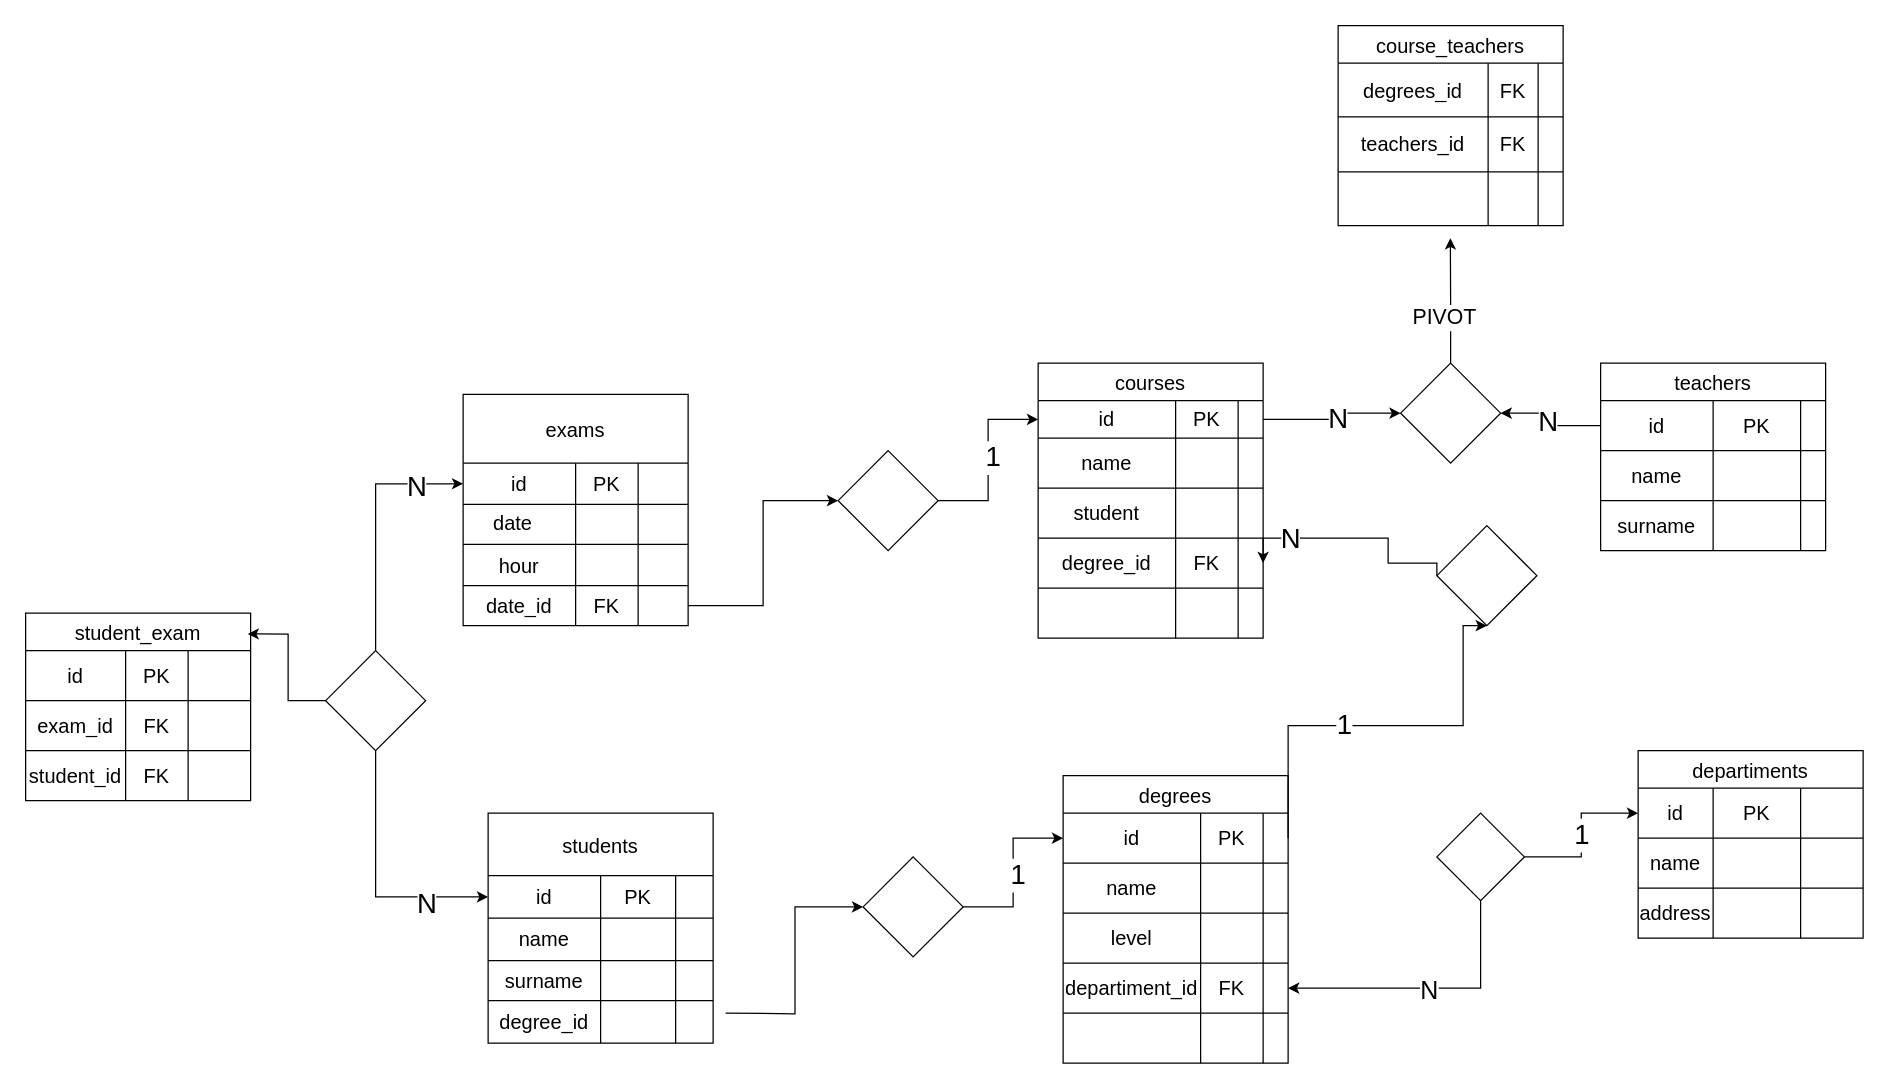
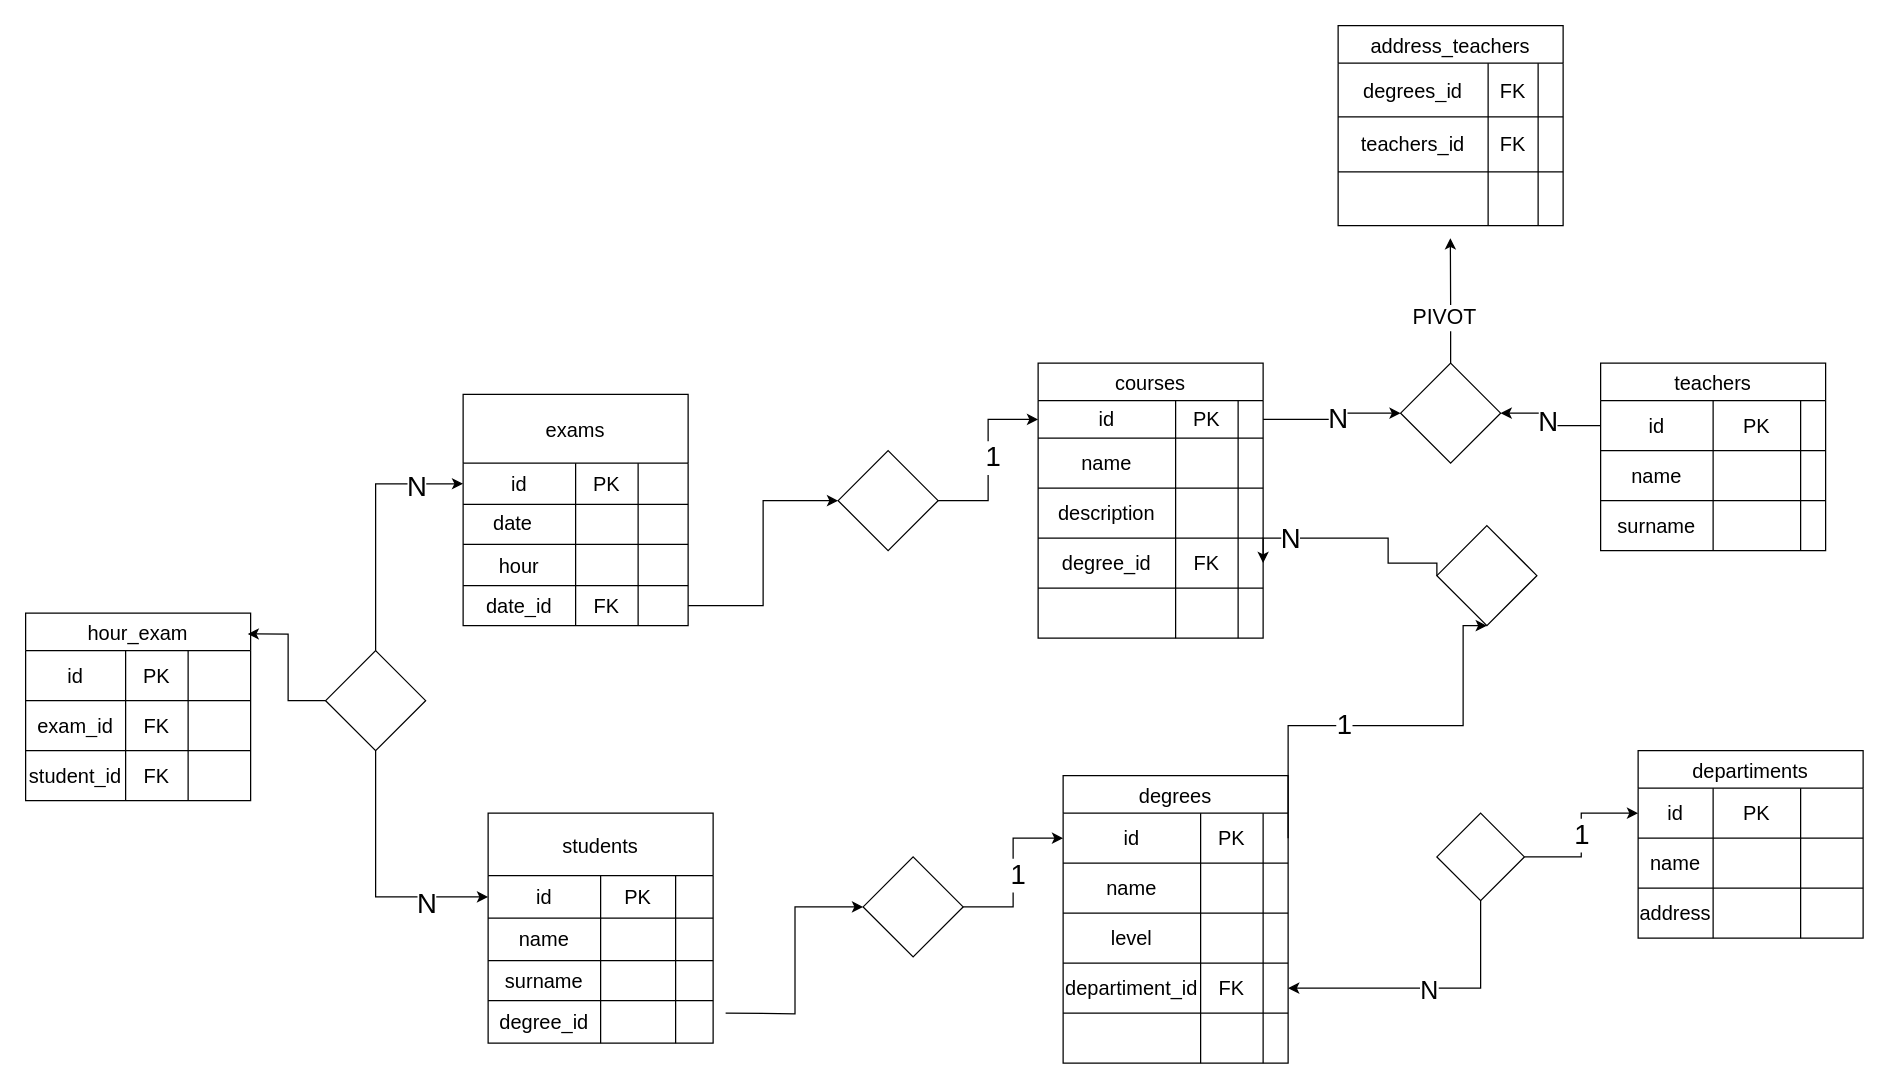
node "course_teachers": label "course_teachers" -> "address_teachers"
node "student": label "student" -> "description"
node "student_exam": label "student_exam" -> "hour_exam"
